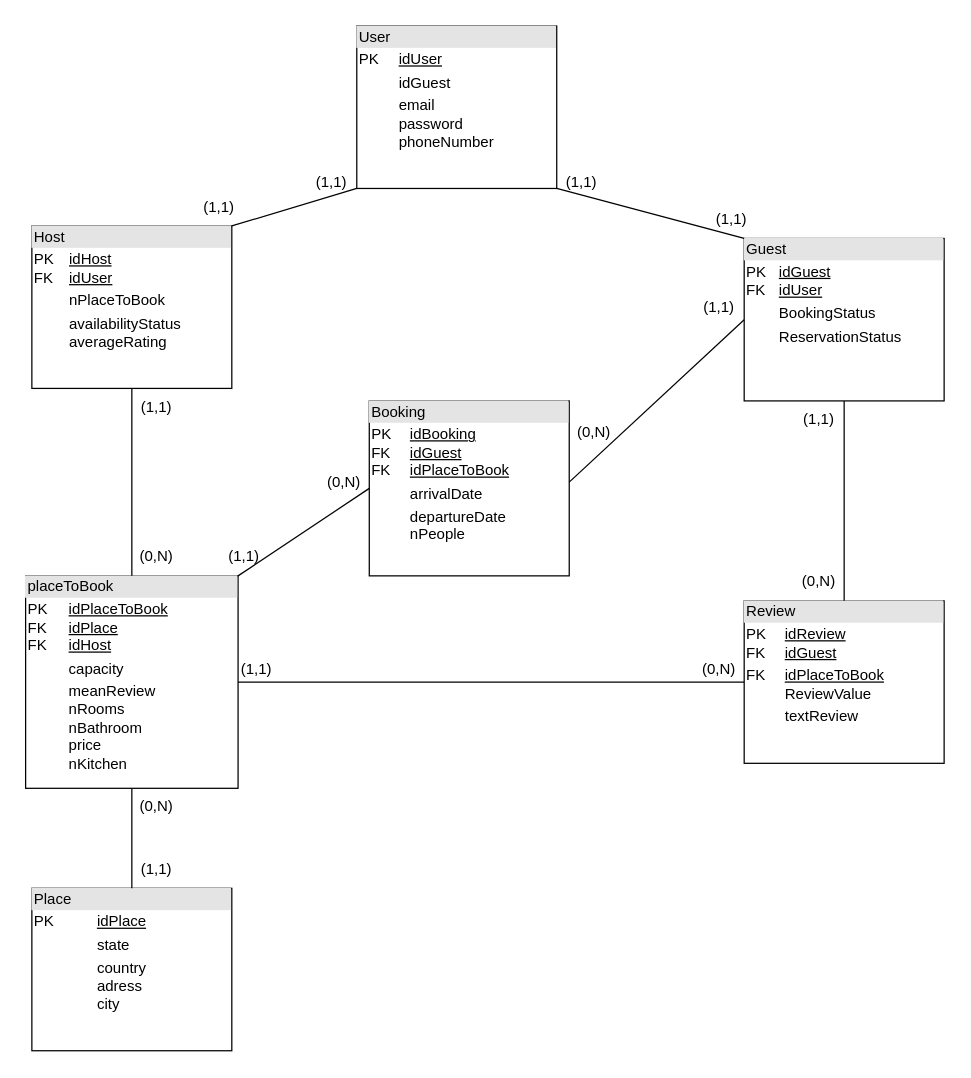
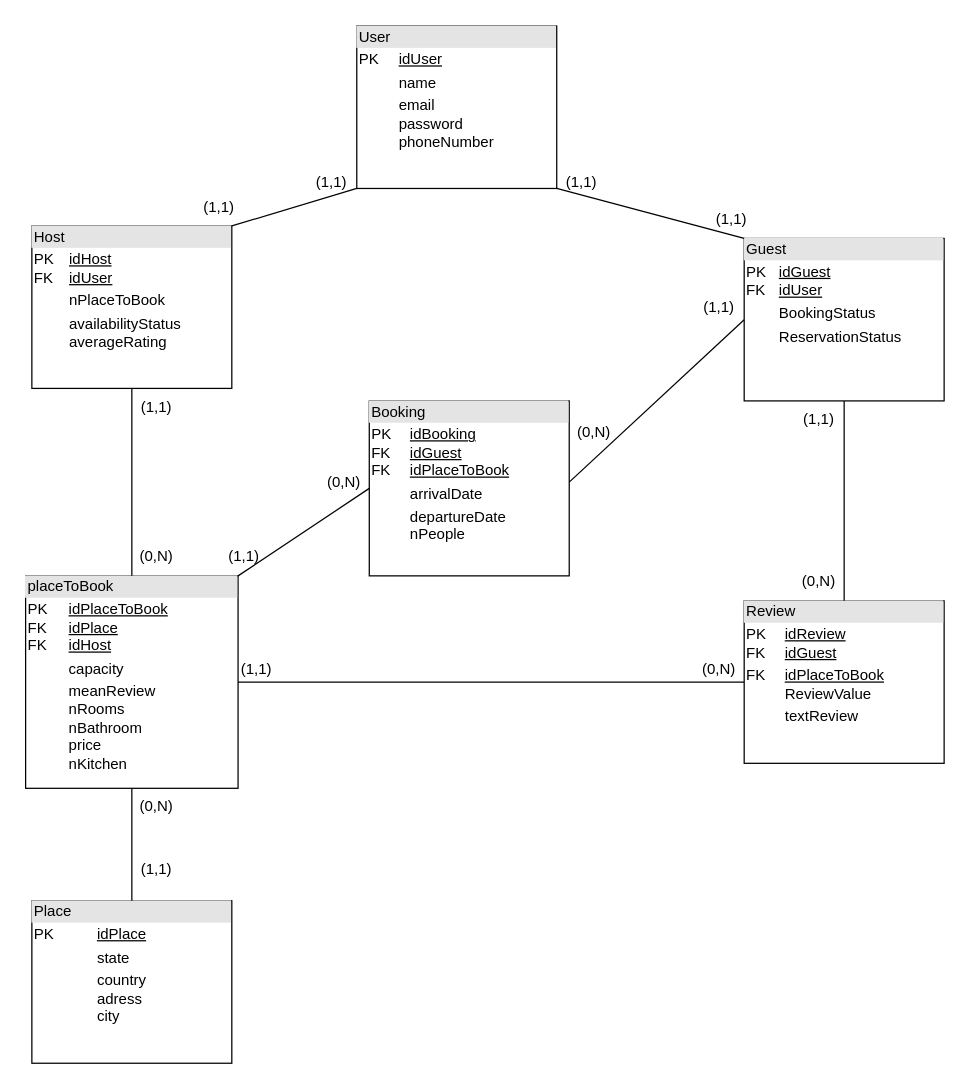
node "User PK idUser idGuest email password phoneNumber": label "User PK idUser idGuest email password phoneNumber" -> "User PK idUser name email password phoneNumber"
node "Place PK idPlace state country adress city": moved (132, 969) -> (132, 982)
